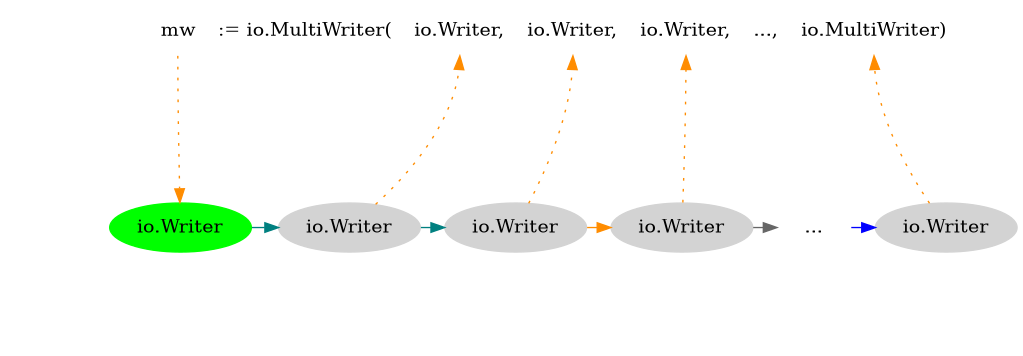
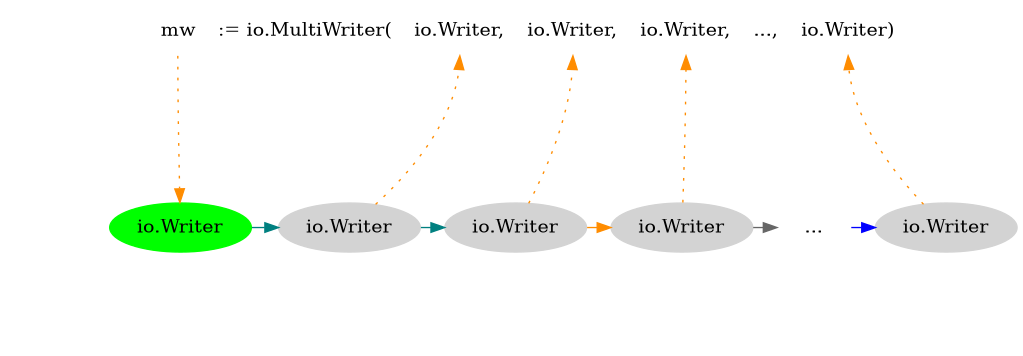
node "mw": text "io.MultiWriter)" -> "io.Writer)"
